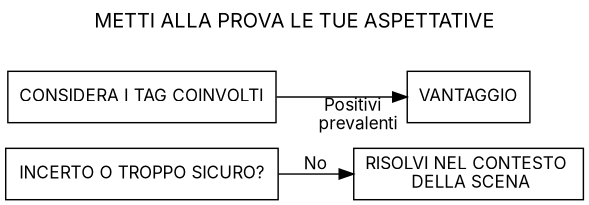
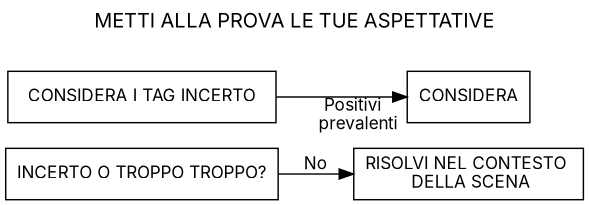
node "CONSIDERA I TAG COINVOLTI": label "CONSIDERA I TAG COINVOLTI" -> "CONSIDERA I TAG INCERTO"
node "VANTAGGIO": label "VANTAGGIO" -> "CONSIDERA"
node "INCERTO O TROPPO SICURO?": label "INCERTO O TROPPO SICURO?" -> "INCERTO O TROPPO TROPPO?"
